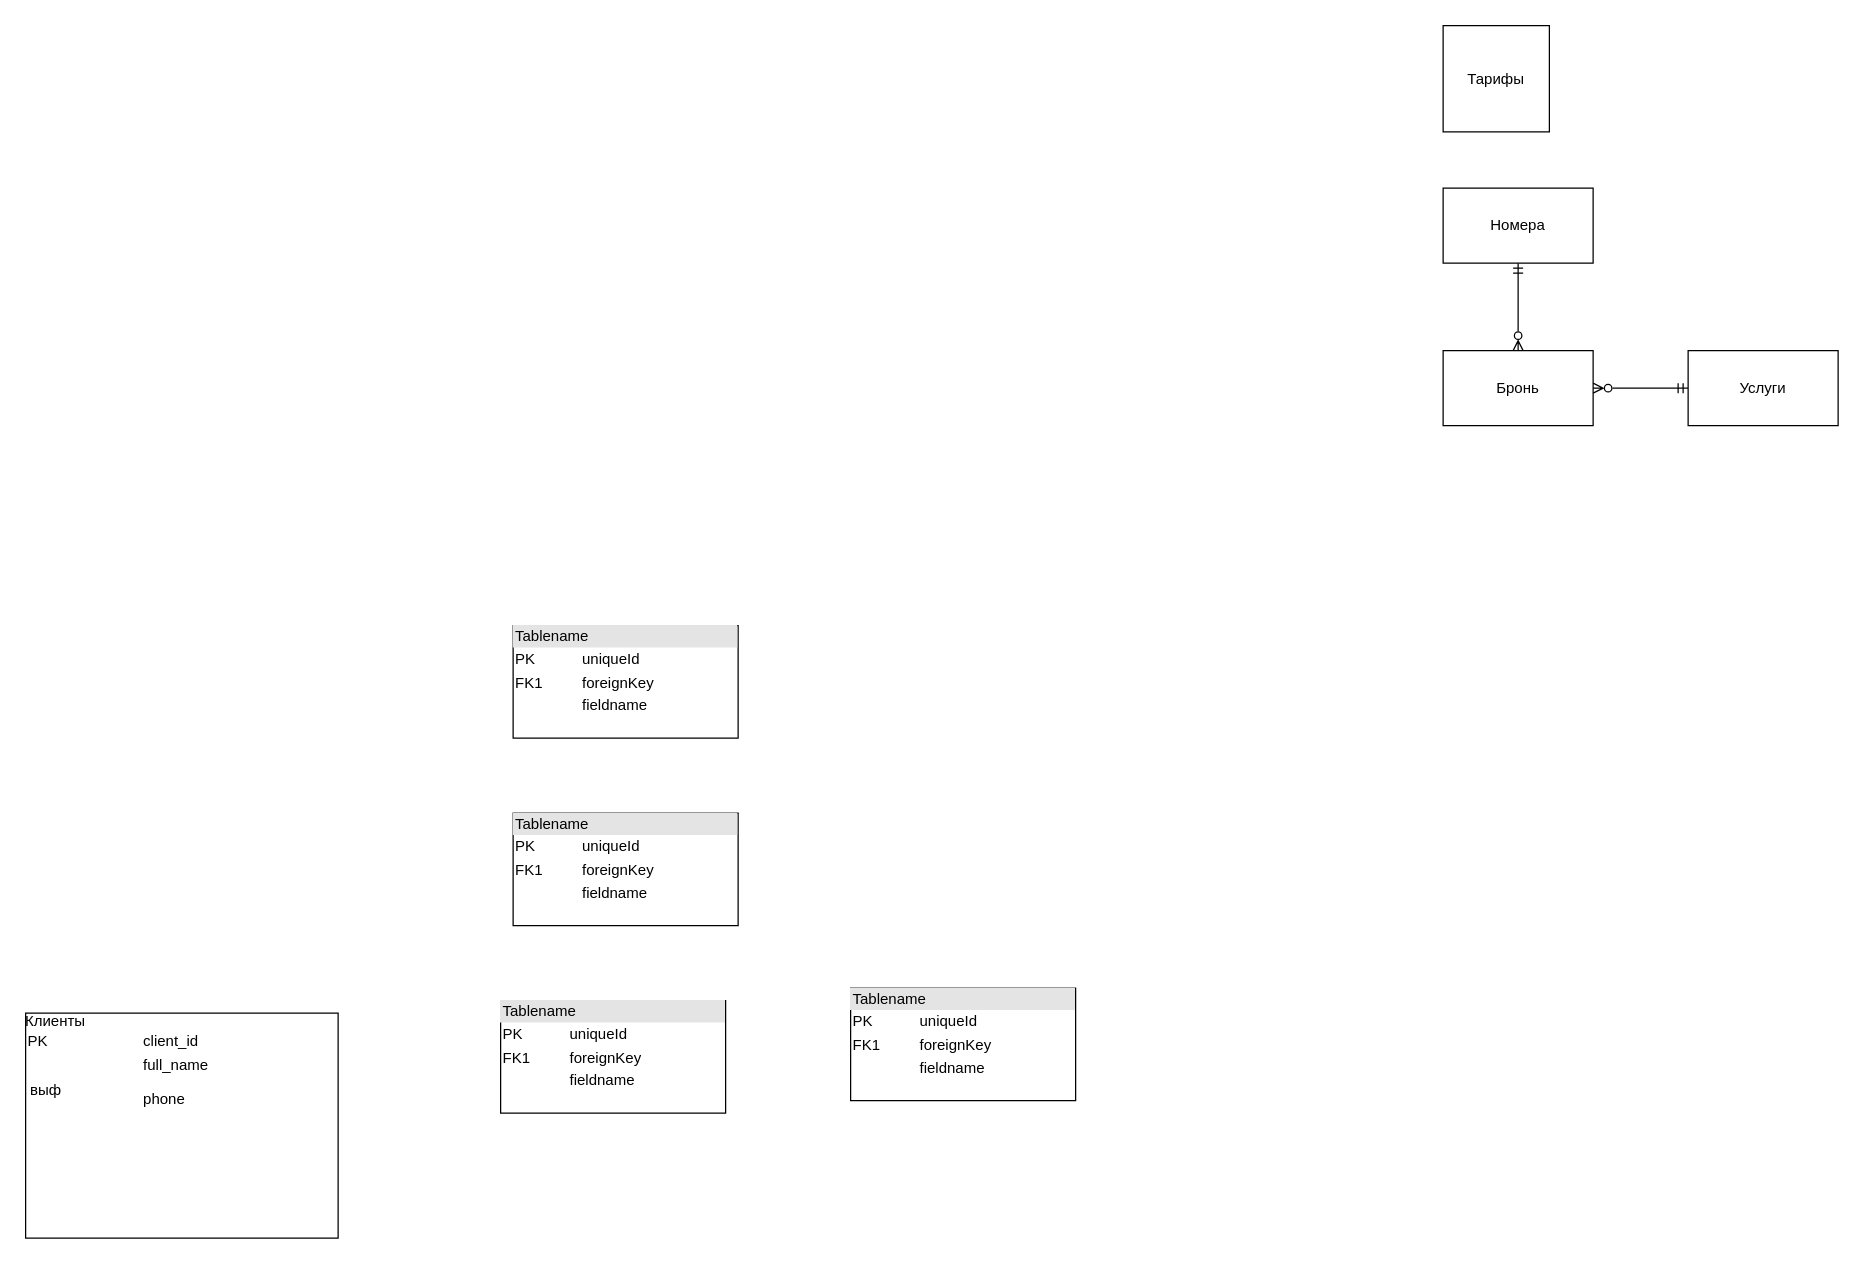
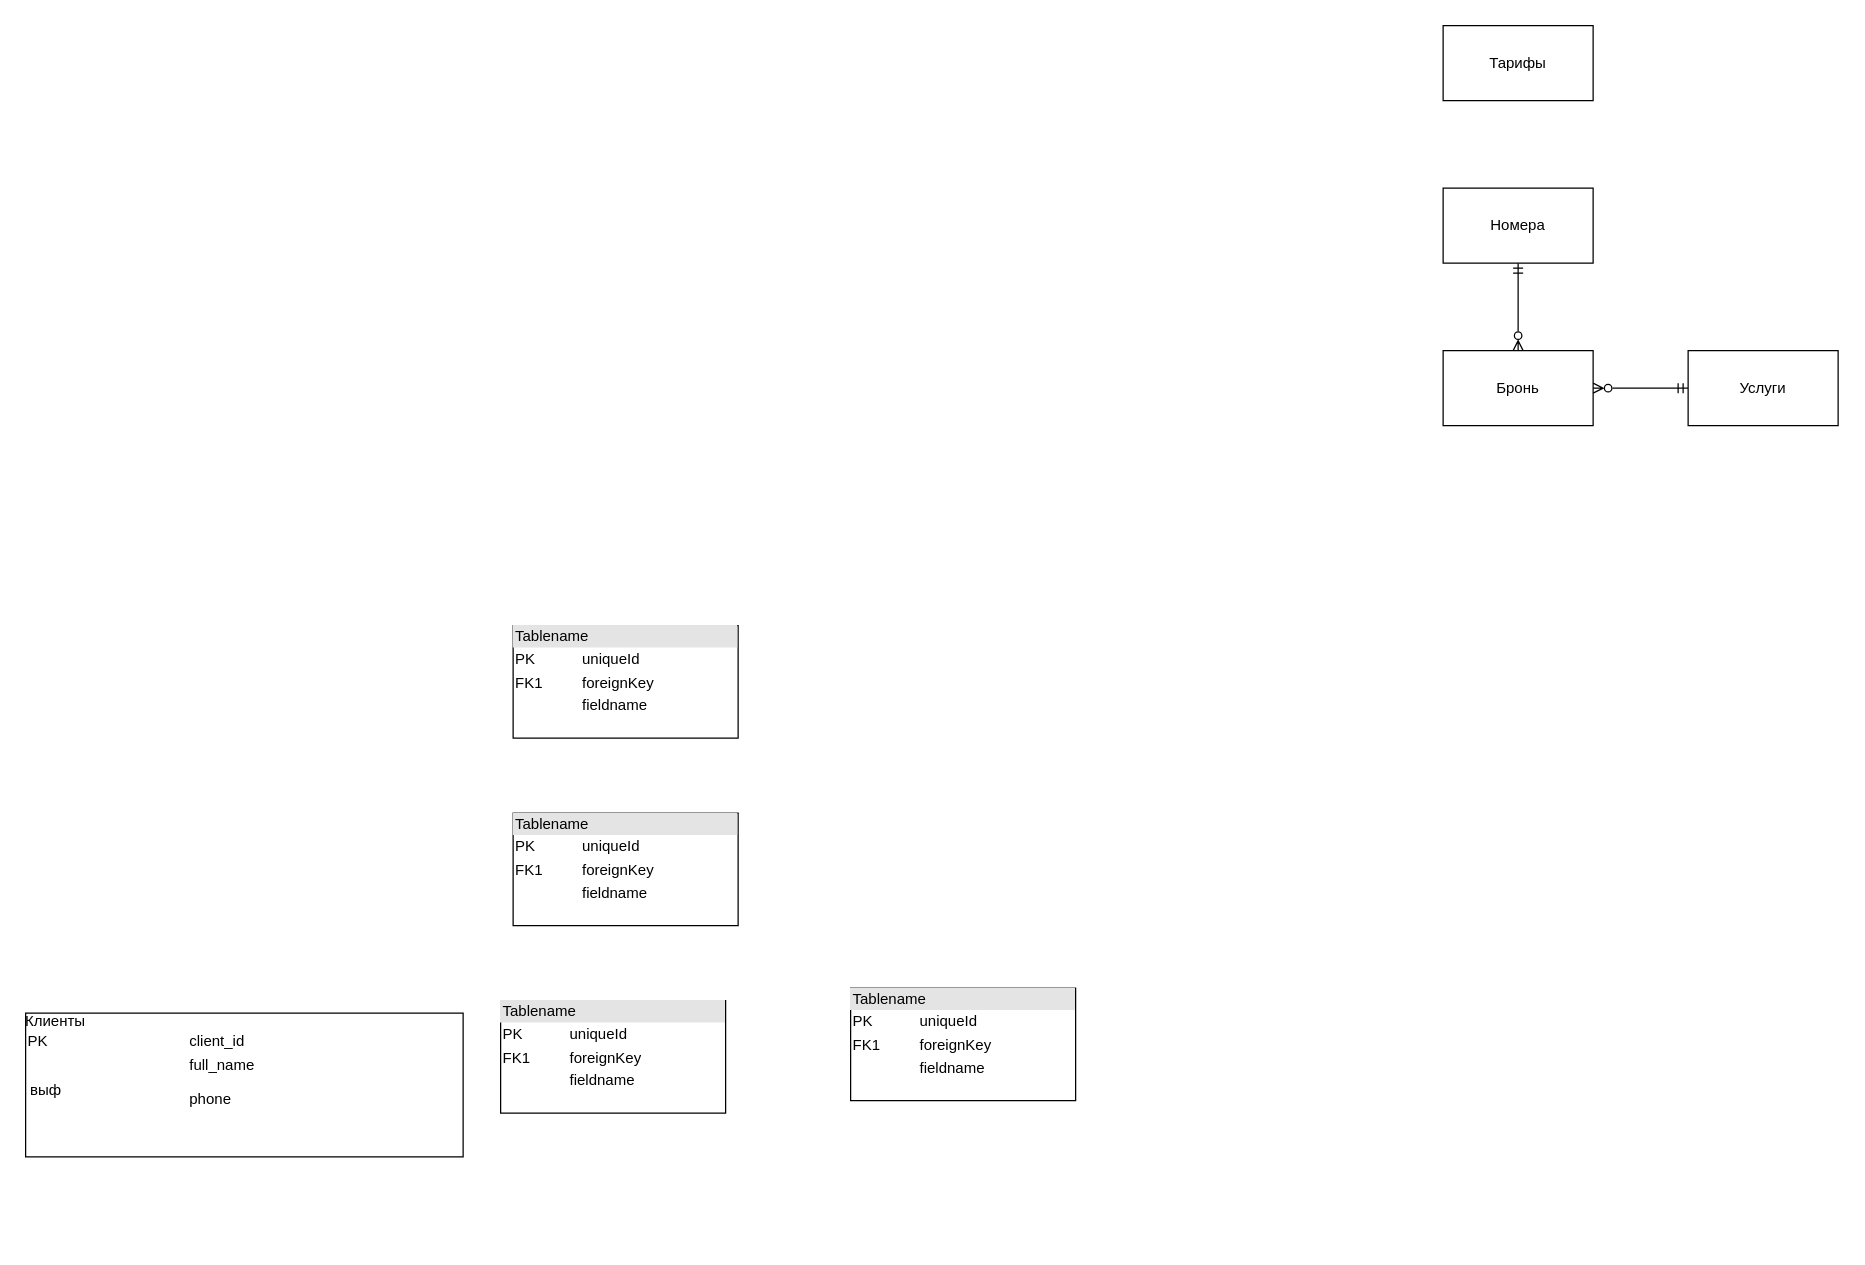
node "Тарифы": size 106x106 -> 150x75
node "КлиентыPK client_id full_name выф phone": size 313x225 -> 438x144
